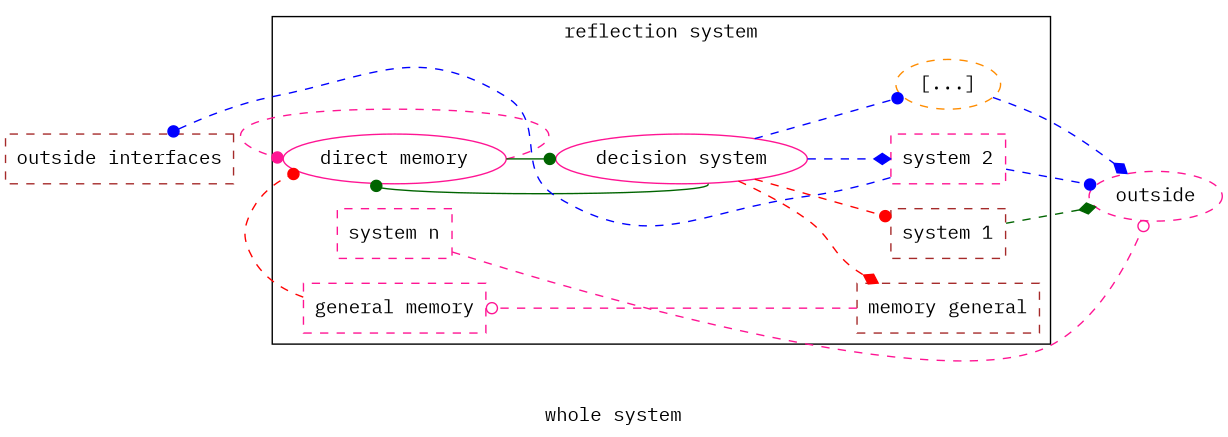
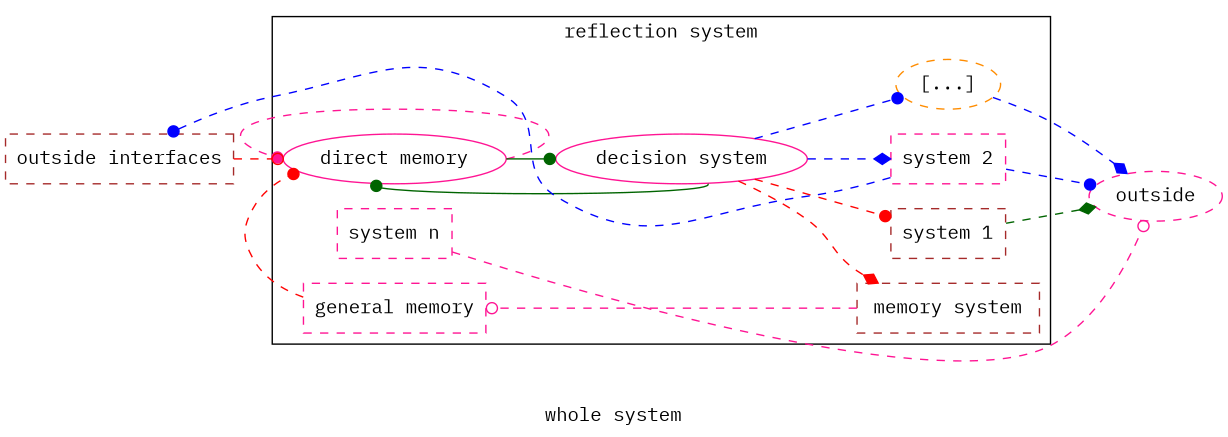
edge "outside interfaces" -> "direct memory": added
node "memory general": label "memory general" -> "memory system"
